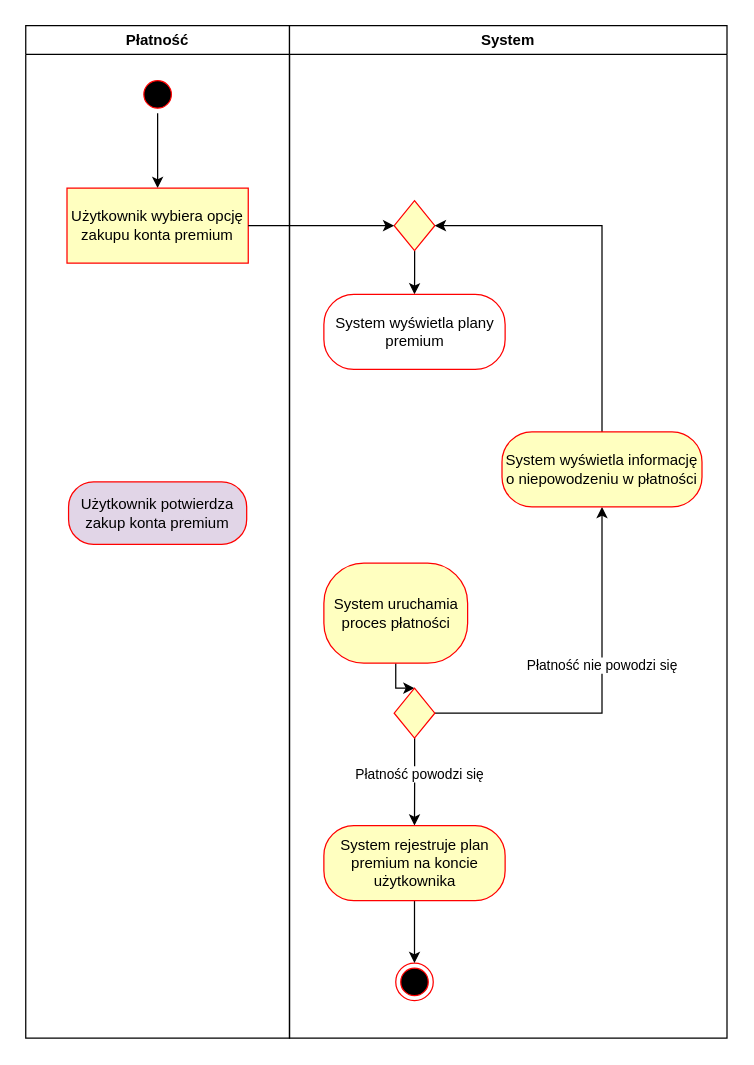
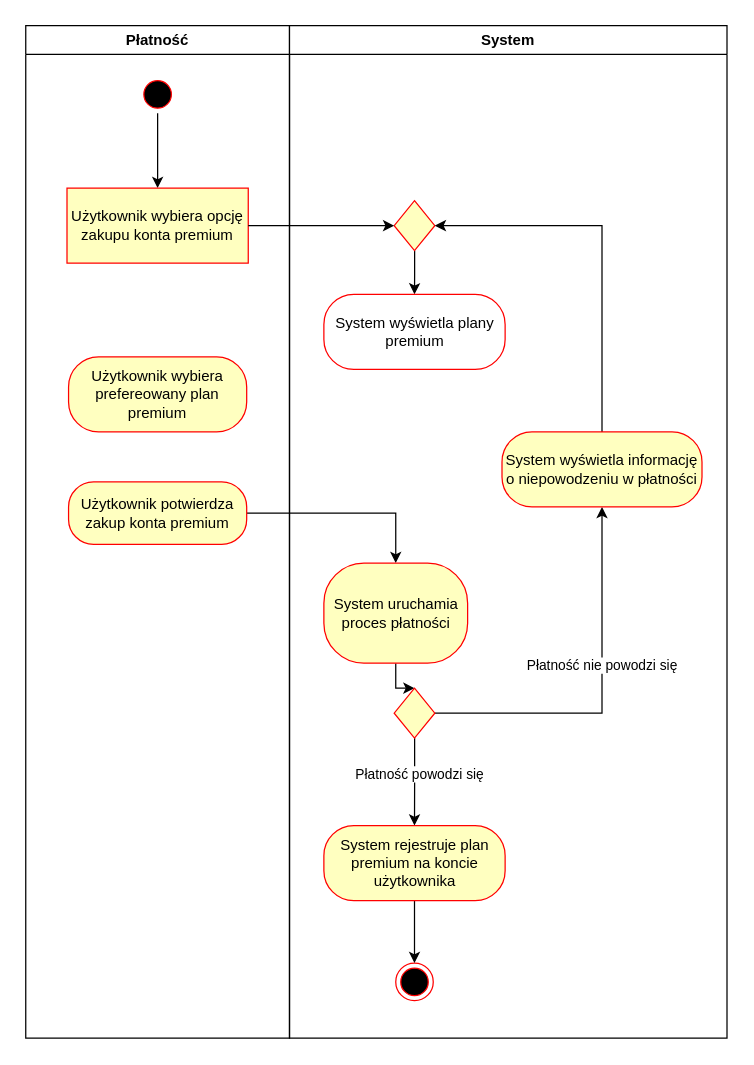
node "Użytkownik wybiera prefereowany plan premium": added
node "Użytkownik potwierdza zakup konta premium": fillcolor #e1d5e7 -> #ffffc0
edge "Użytkownik potwierdza zakup konta premium" -> "System uruchamia proces płatności": added
